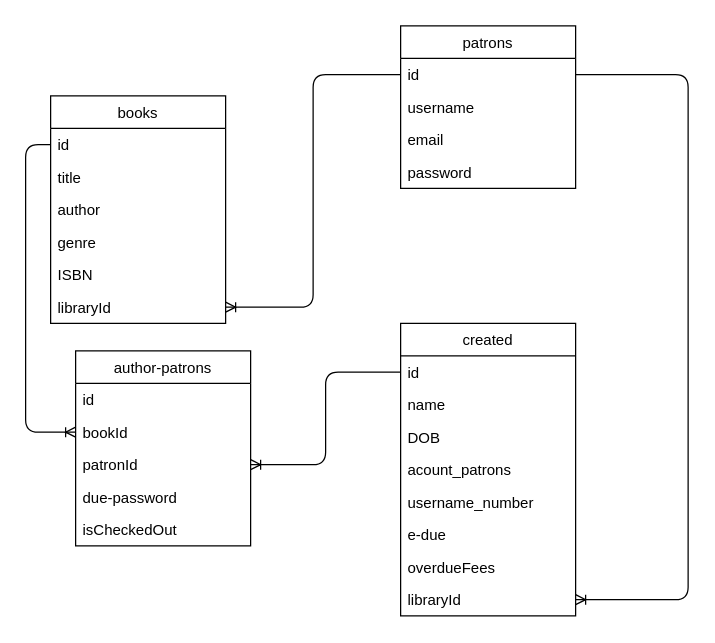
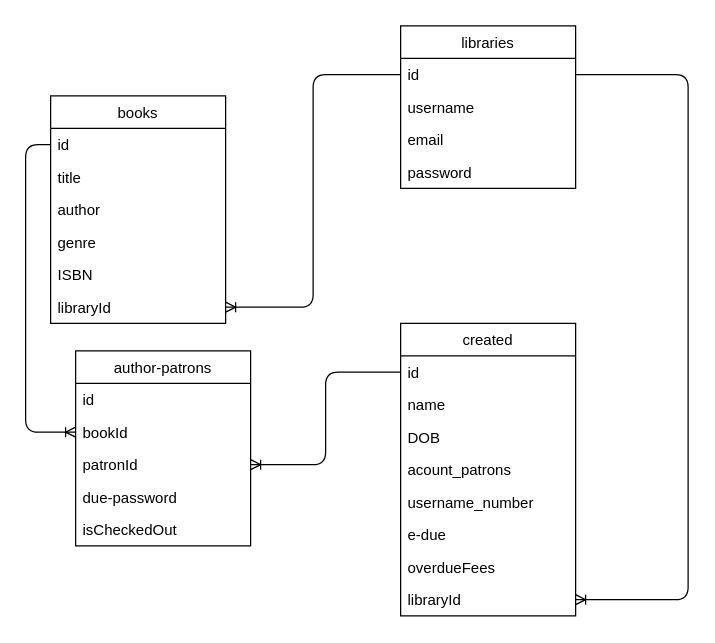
node "patrons": label "patrons" -> "libraries"
